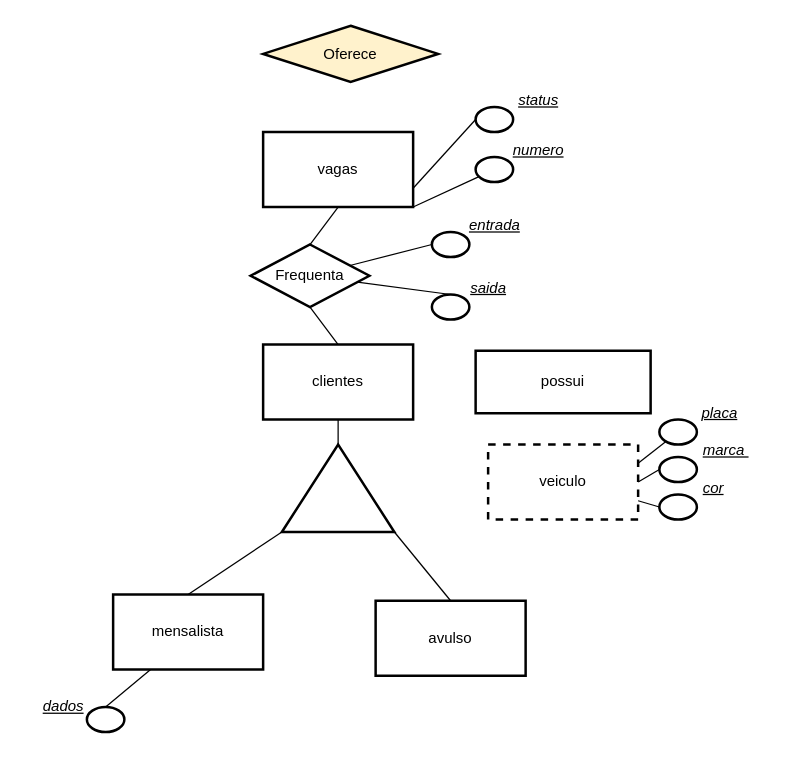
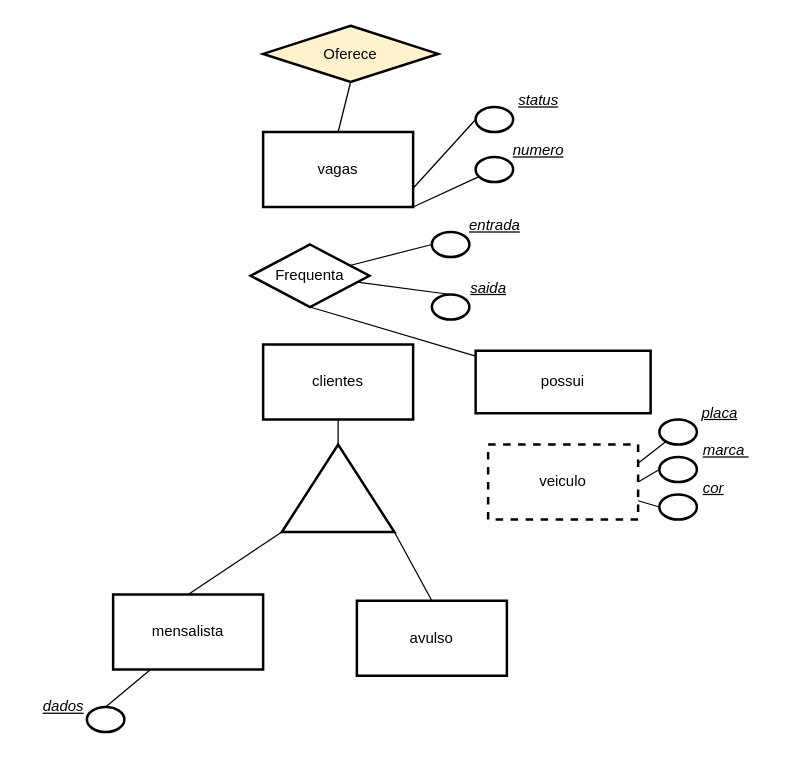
edge "Oferece" -- "vagas": added
edge "vagas" -- "Frequenta": removed
edge "Frequenta" -- "clientes": now "Frequenta" -- "possui"
node "avulso": moved (451, 638) -> (432, 638)
